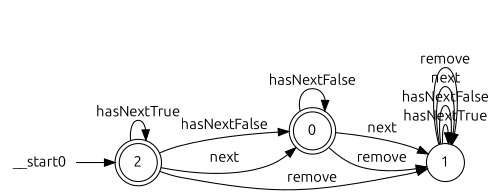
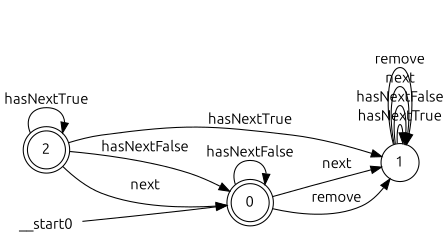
edge "__start0" -> "2": now "__start0" -> "0"
edge "2" -> "1": label "remove" -> "hasNextTrue"
